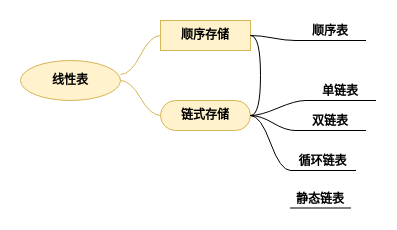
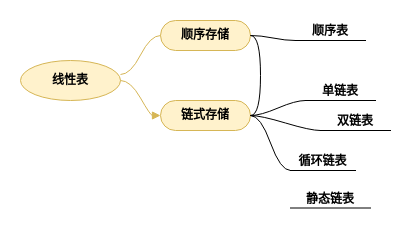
node "顺序存储": shape rectangle -> rounded rectangle
edge "线性表" -- "链式存储": arrowhead none -> block
node "双链表": moved (331, 121) -> (356, 121)
node "静态链表": size 60x20 -> 80x20
